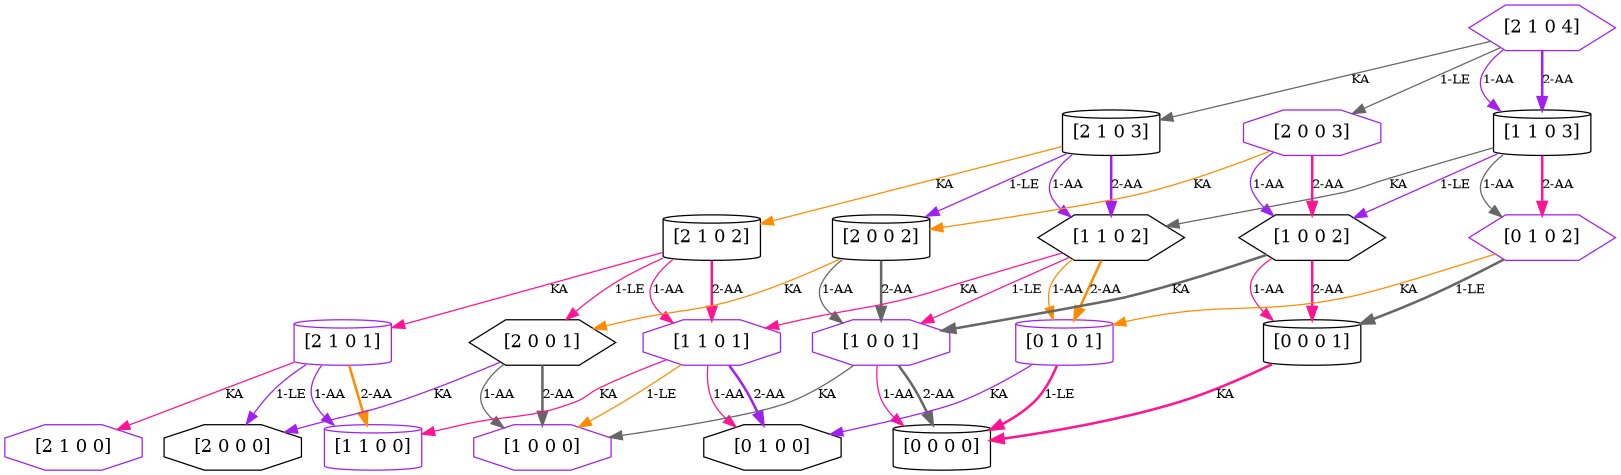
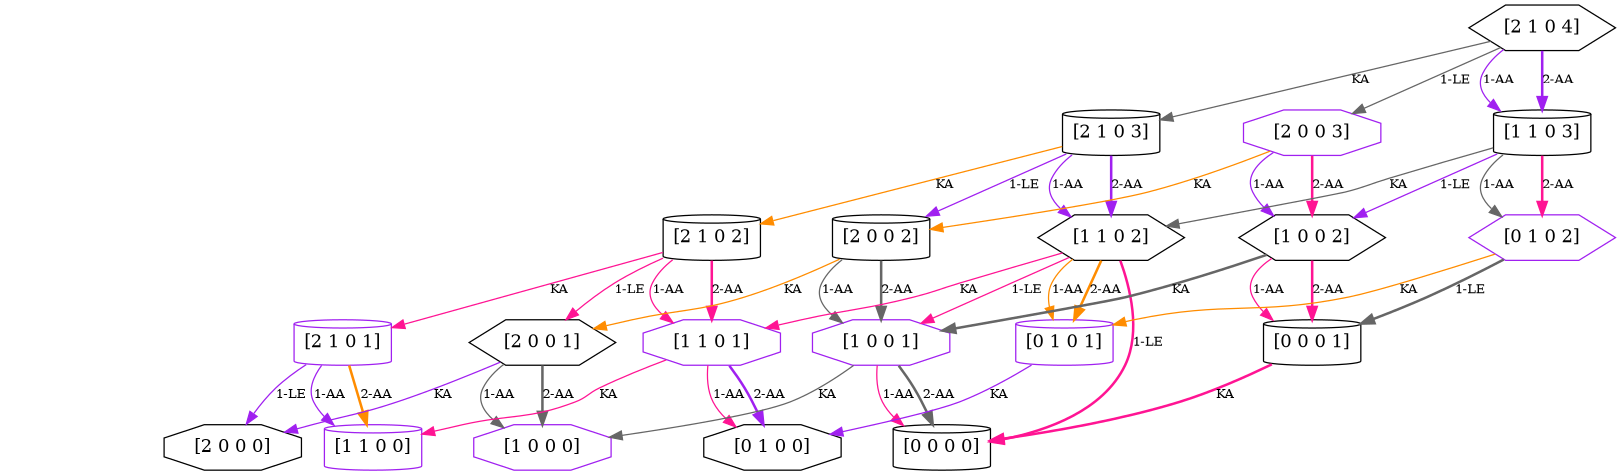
node "[2 1 0 4]": color purple -> black
edge "[1 1 0 1]" -> "[1 0 0 0]": removed, label "1-LE"
edge "[0 1 0 1]" -> "[0 0 0 0]": now "[1 1 0 2]" -> "[0 0 0 0]"
node "[2 1 0 0]": removed
